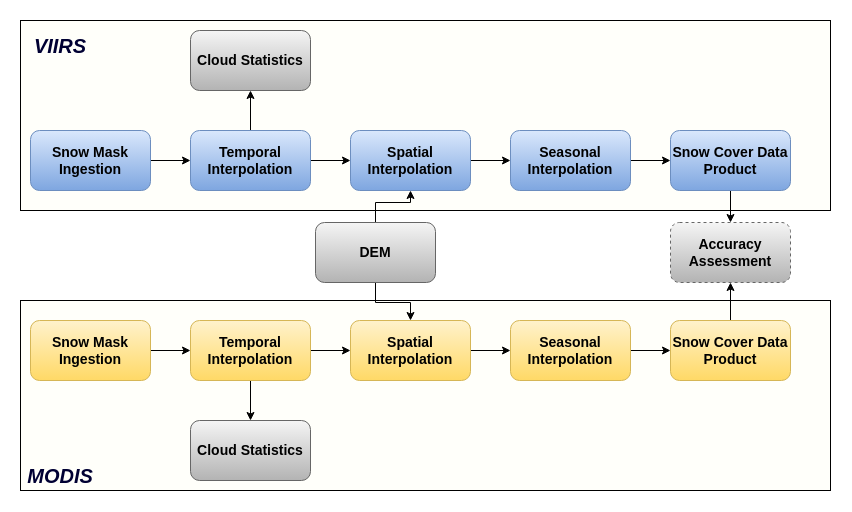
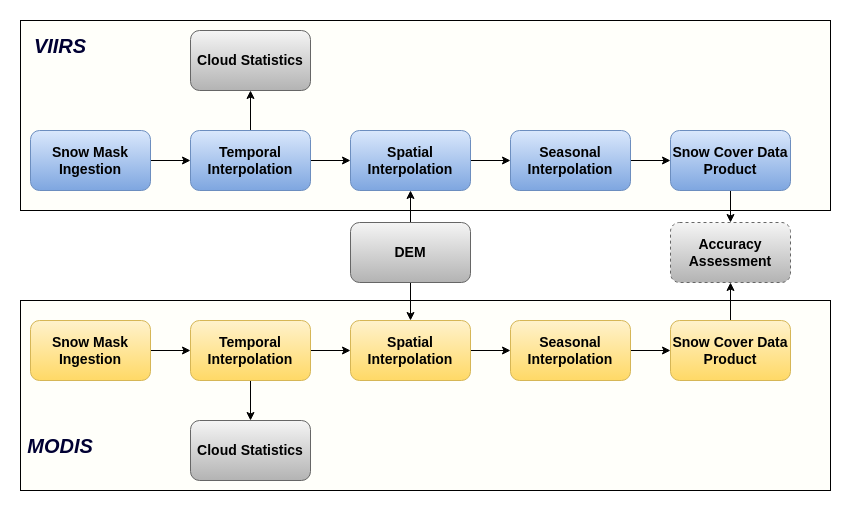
node "DEM": moved (376, 253) -> (411, 253)
node "MODIS": moved (61, 476) -> (61, 446)
